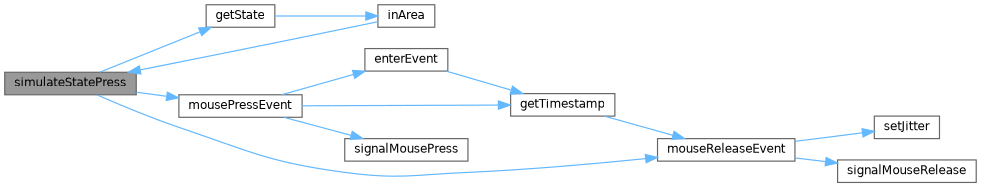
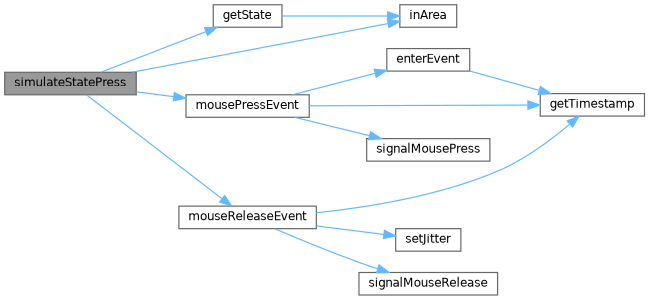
edge "inArea" -> "simulateStatePress": reversed
edge "getTimestamp" -> "mouseReleaseEvent": reversed
